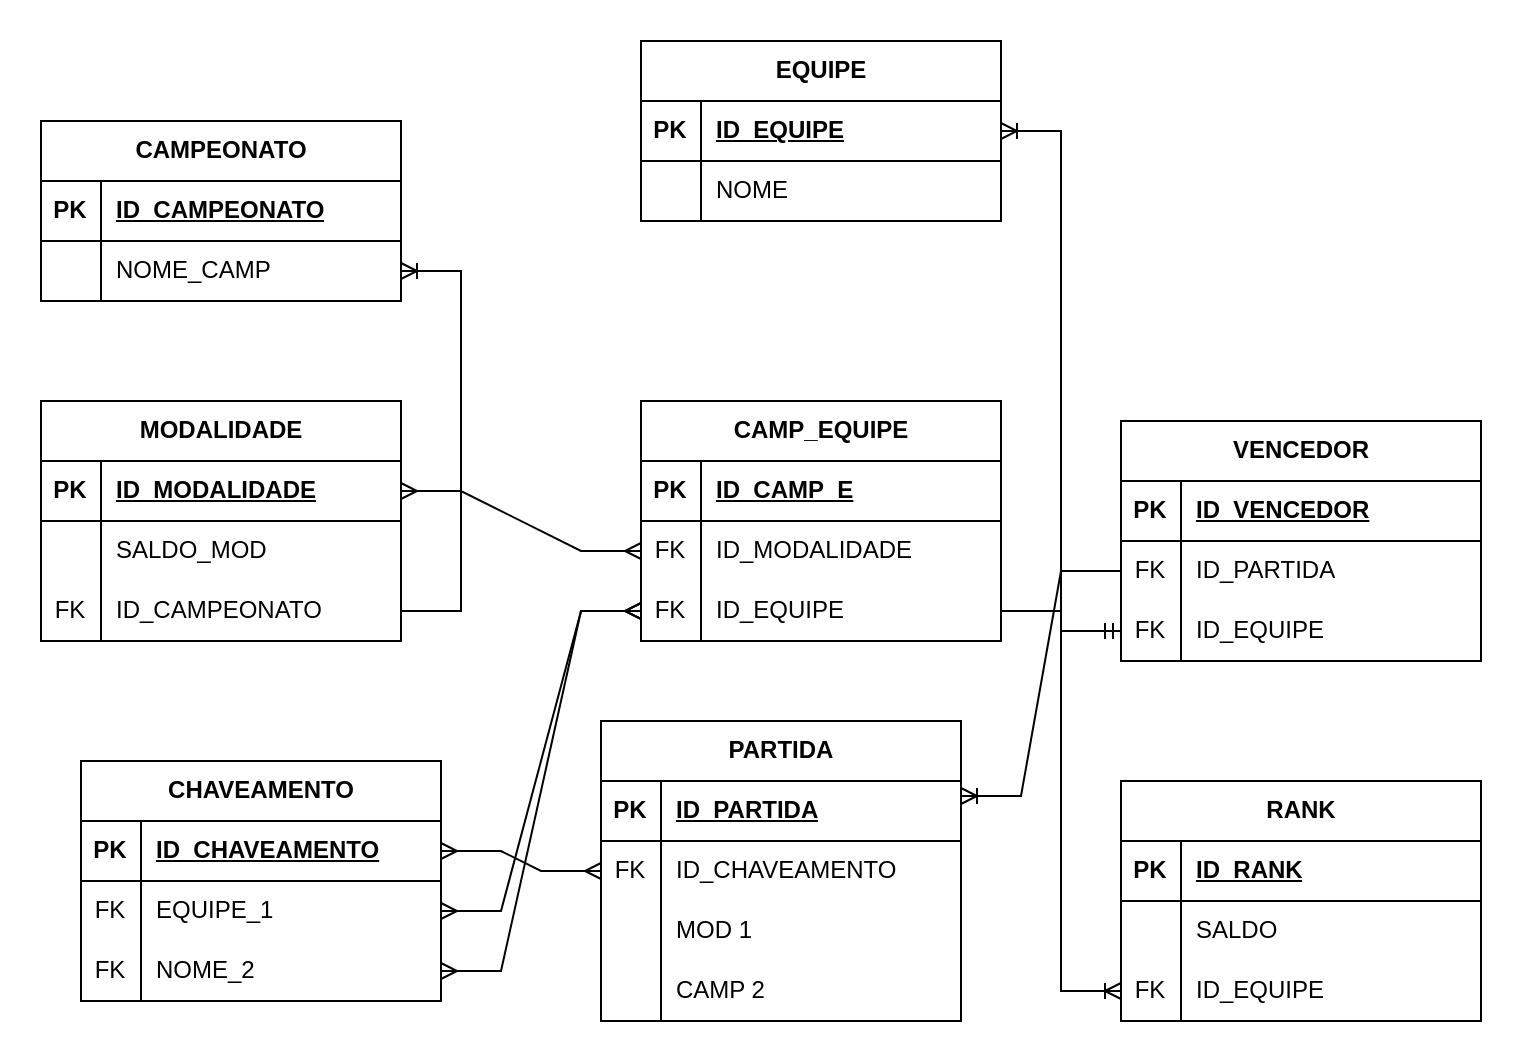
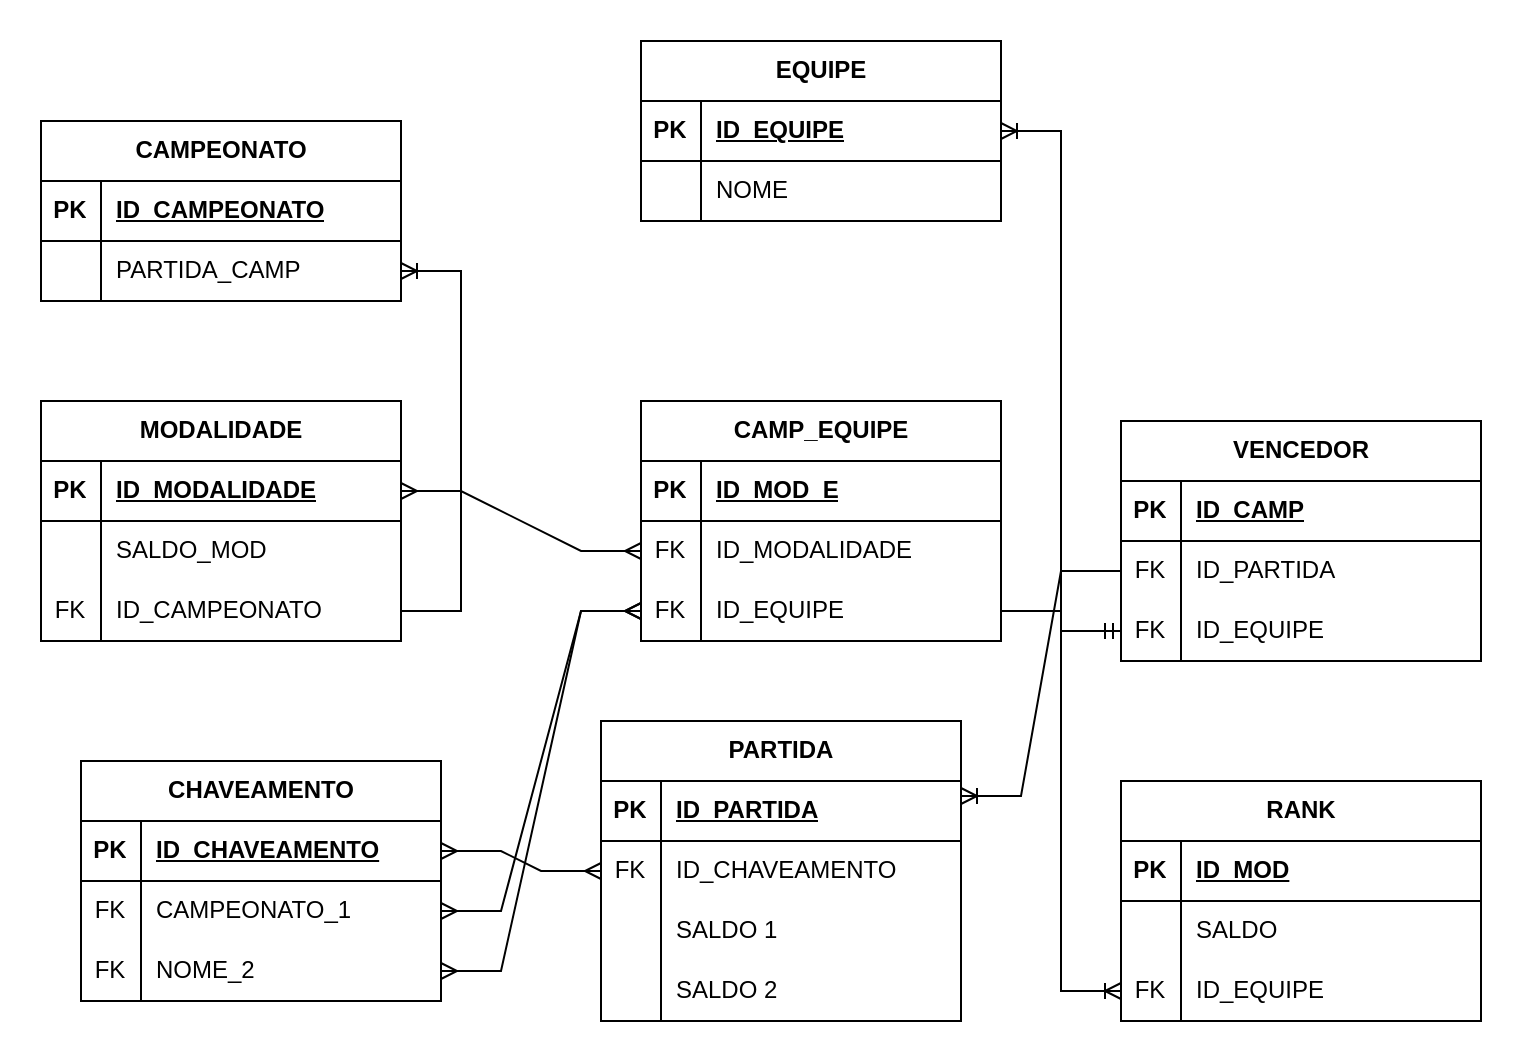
node "NOME_CAMP": label "NOME_CAMP" -> "PARTIDA_CAMP"
node "ID_CAMP_E": label "ID_CAMP_E" -> "ID_MOD_E"
node "ID_VENCEDOR": label "ID_VENCEDOR" -> "ID_CAMP"
node "ID_RANK": label "ID_RANK" -> "ID_MOD"
node "EQUIPE_1": label "EQUIPE_1" -> "CAMPEONATO_1"
node "MOD 1": label "MOD 1" -> "SALDO 1"
node "CAMP 2": label "CAMP 2" -> "SALDO 2"
